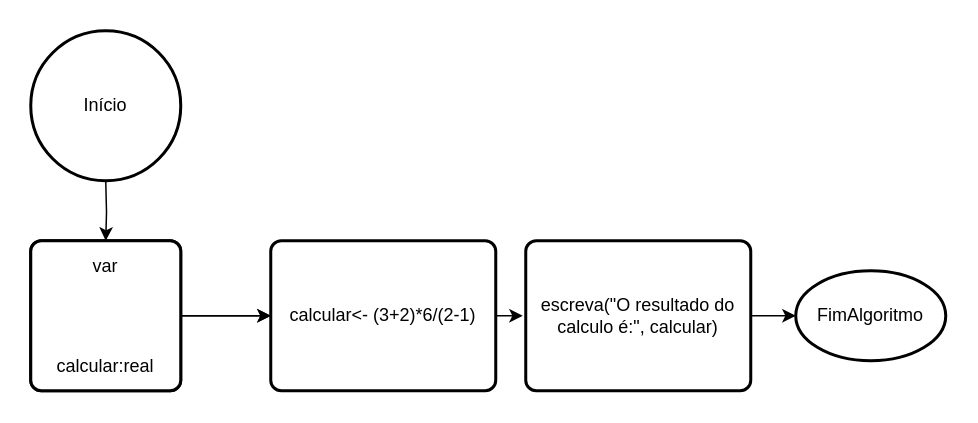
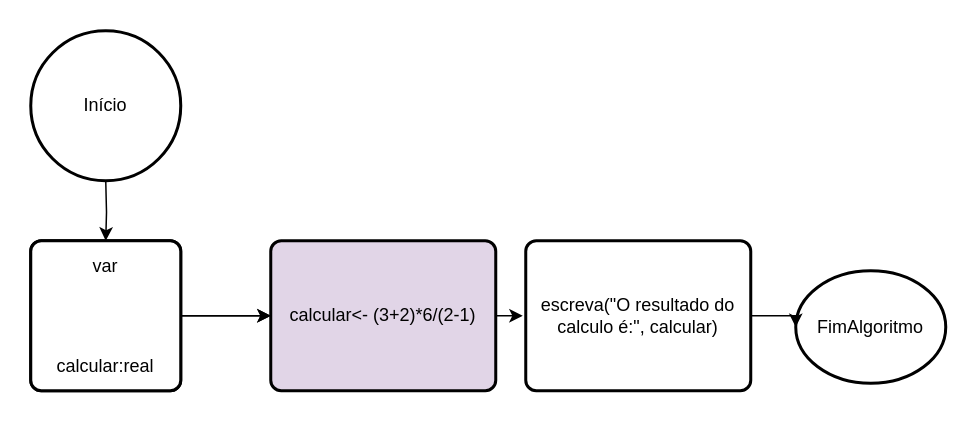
node "calcular<- (3+2)*6/(2-1)": fillcolor #ffffff -> #e1d5e7
node "FimAlgoritmo": size 150x90 -> 150x113
